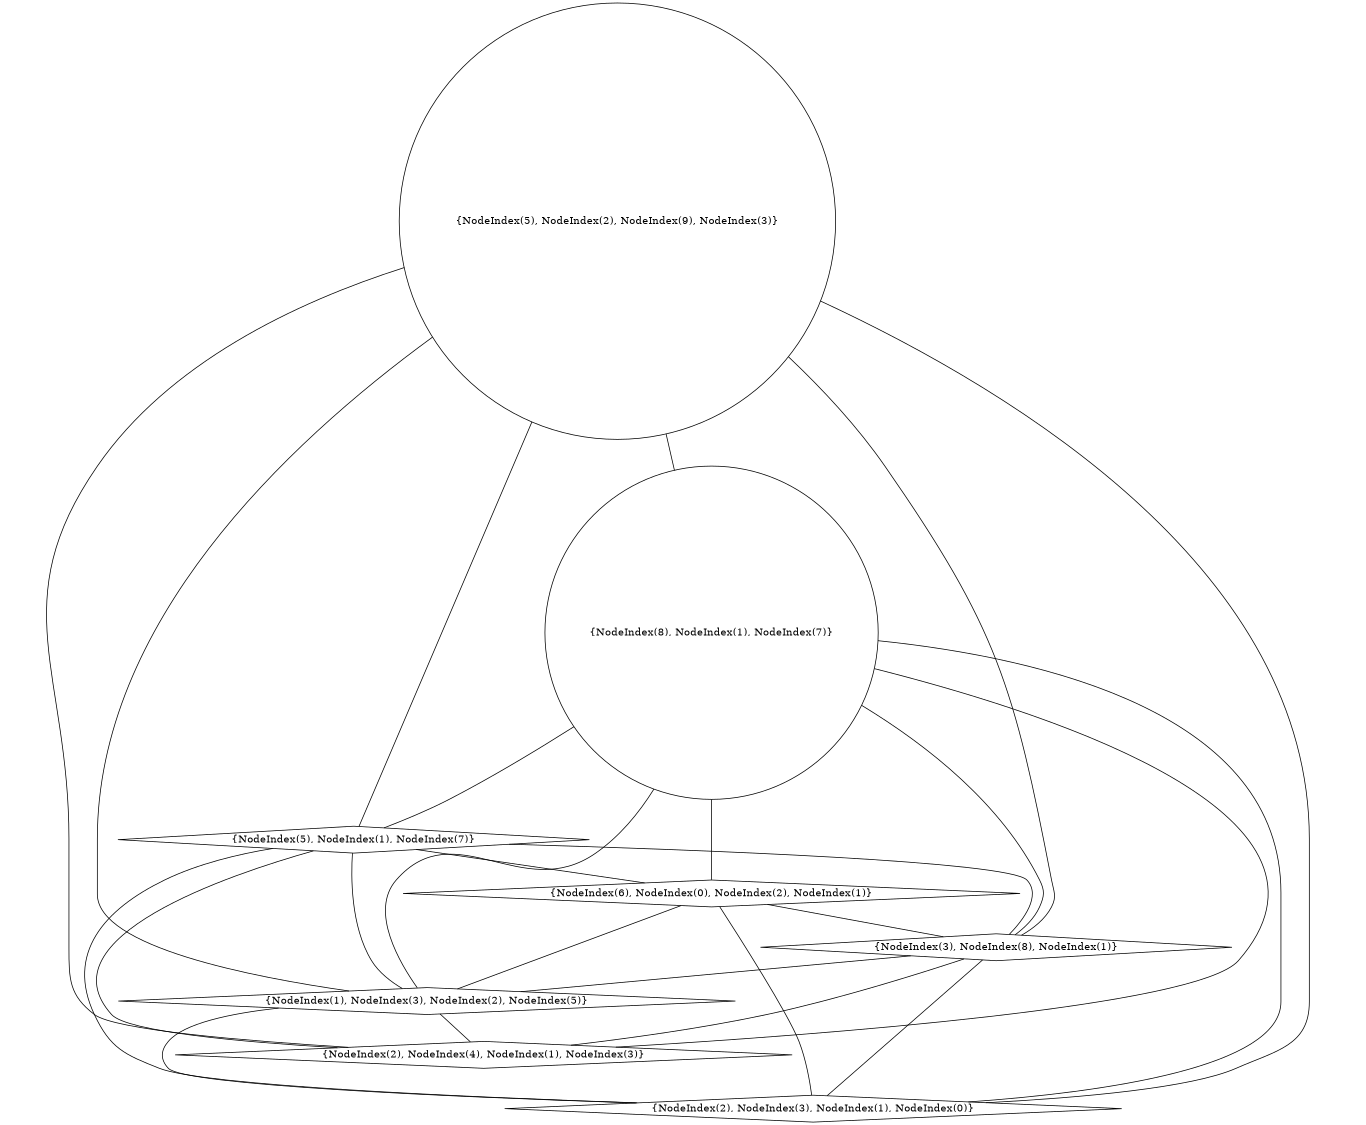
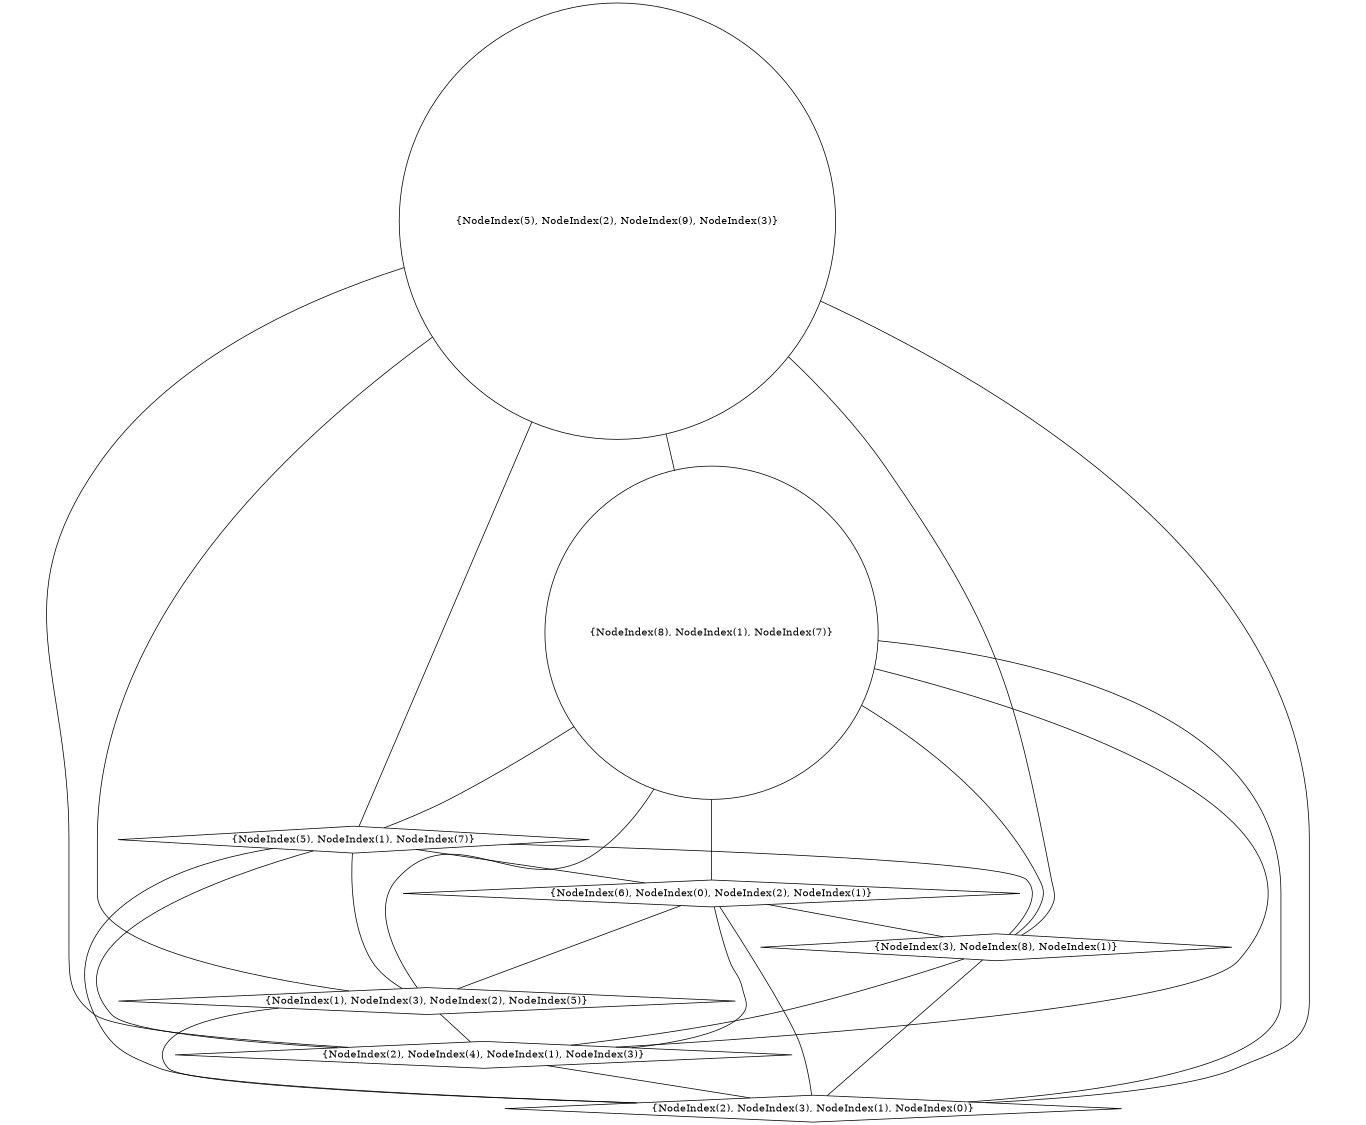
edge "{NodeIndex(3), NodeIndex(8), NodeIndex(1)}" -- "{NodeIndex(1), NodeIndex(3), NodeIndex(2), NodeIndex(5)}": removed
edge "{NodeIndex(6), NodeIndex(0), NodeIndex(2), NodeIndex(1)}" -- "{NodeIndex(2), NodeIndex(4), NodeIndex(1), NodeIndex(3)}": added
edge "{NodeIndex(2), NodeIndex(4), NodeIndex(1), NodeIndex(3)}" -- "{NodeIndex(2), NodeIndex(3), NodeIndex(1), NodeIndex(0)}": added
